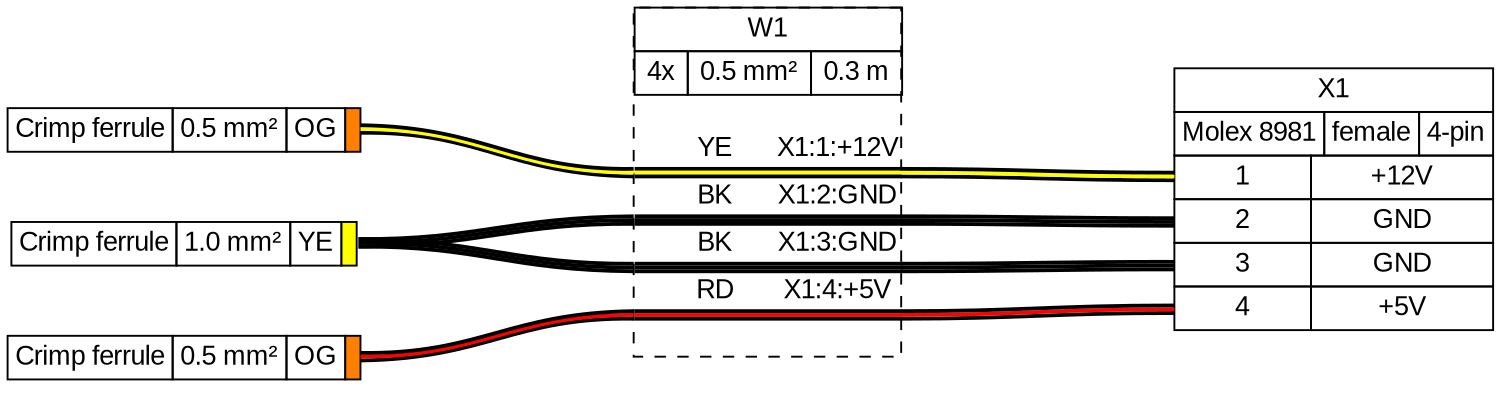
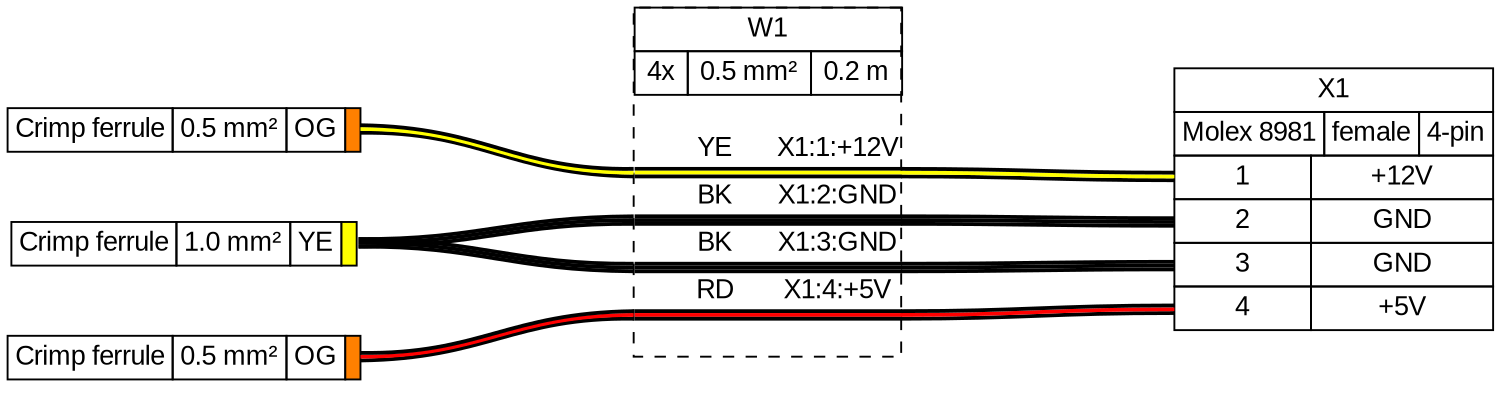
node "W1": text "0.3 m" -> "0.2 m"
